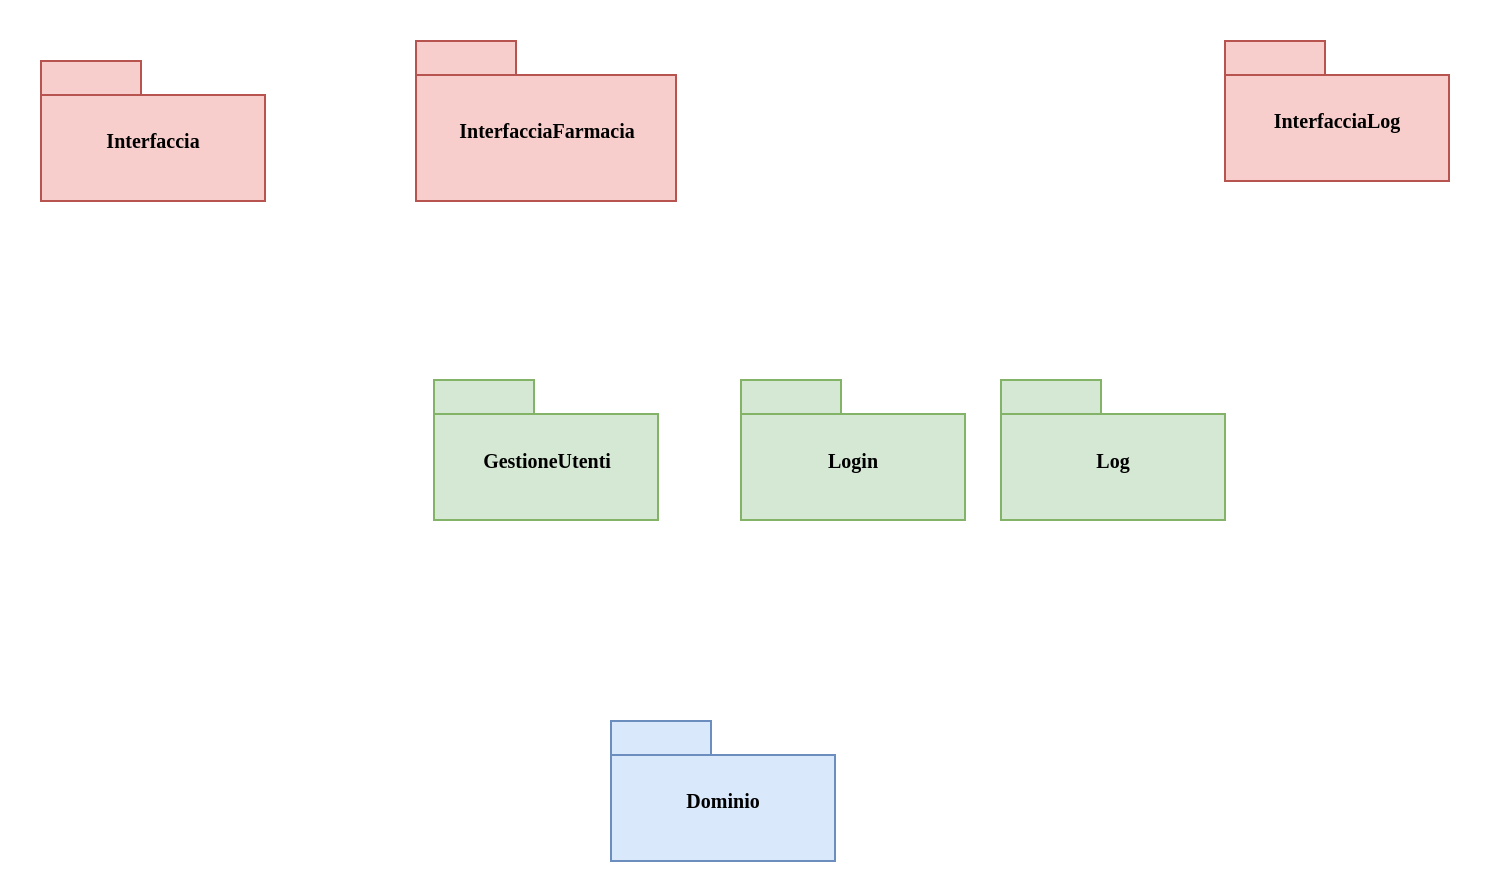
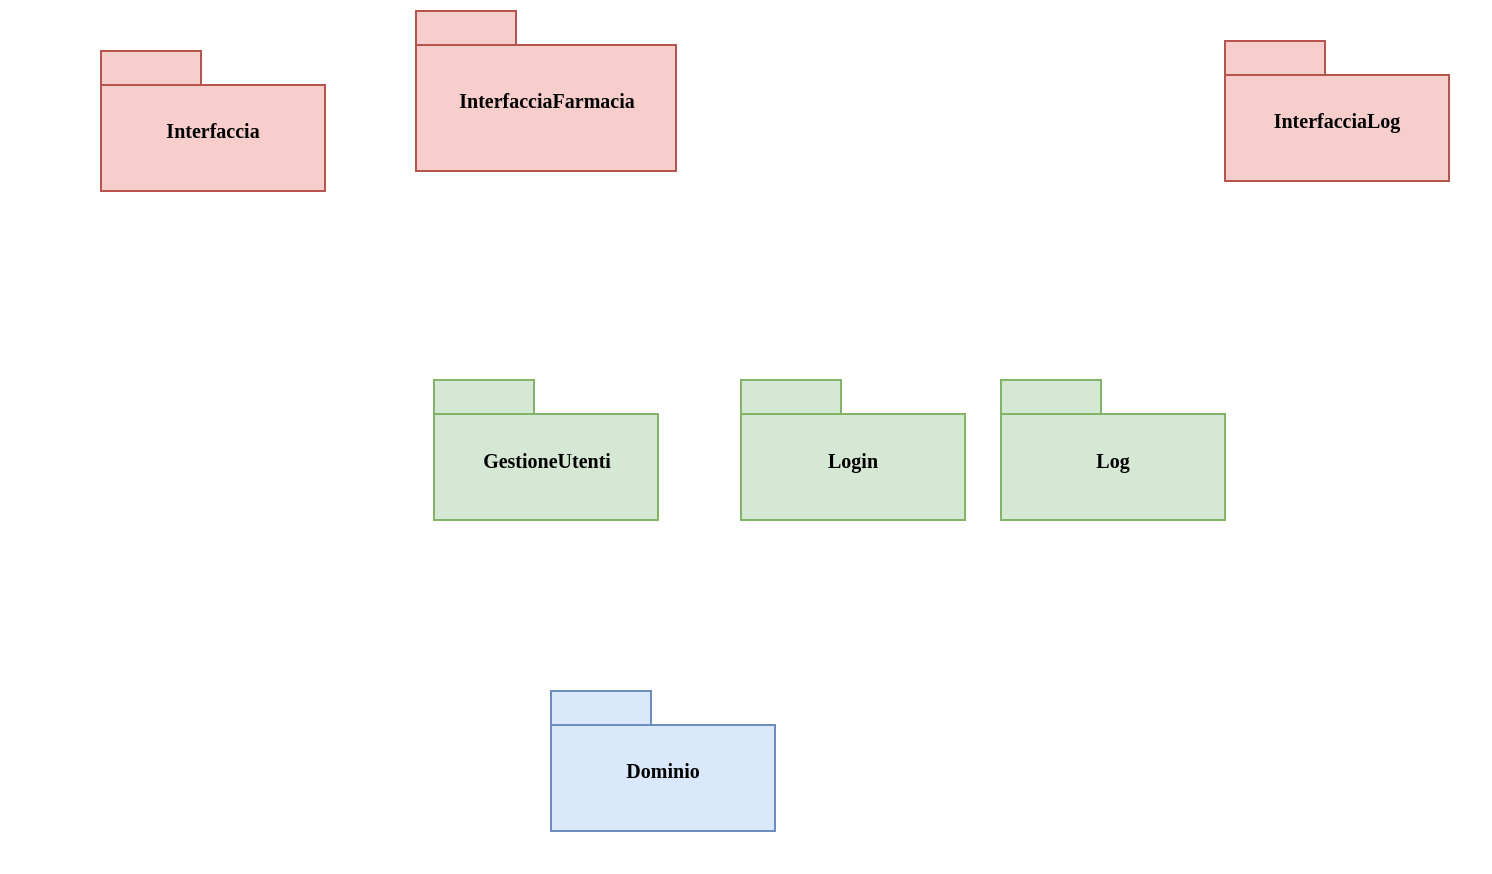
node "InterfacciaFarmacia": moved (546, 121) -> (546, 91)
node "Interfaccia": moved (153, 131) -> (213, 121)
node "Dominio": moved (723, 791) -> (663, 761)
